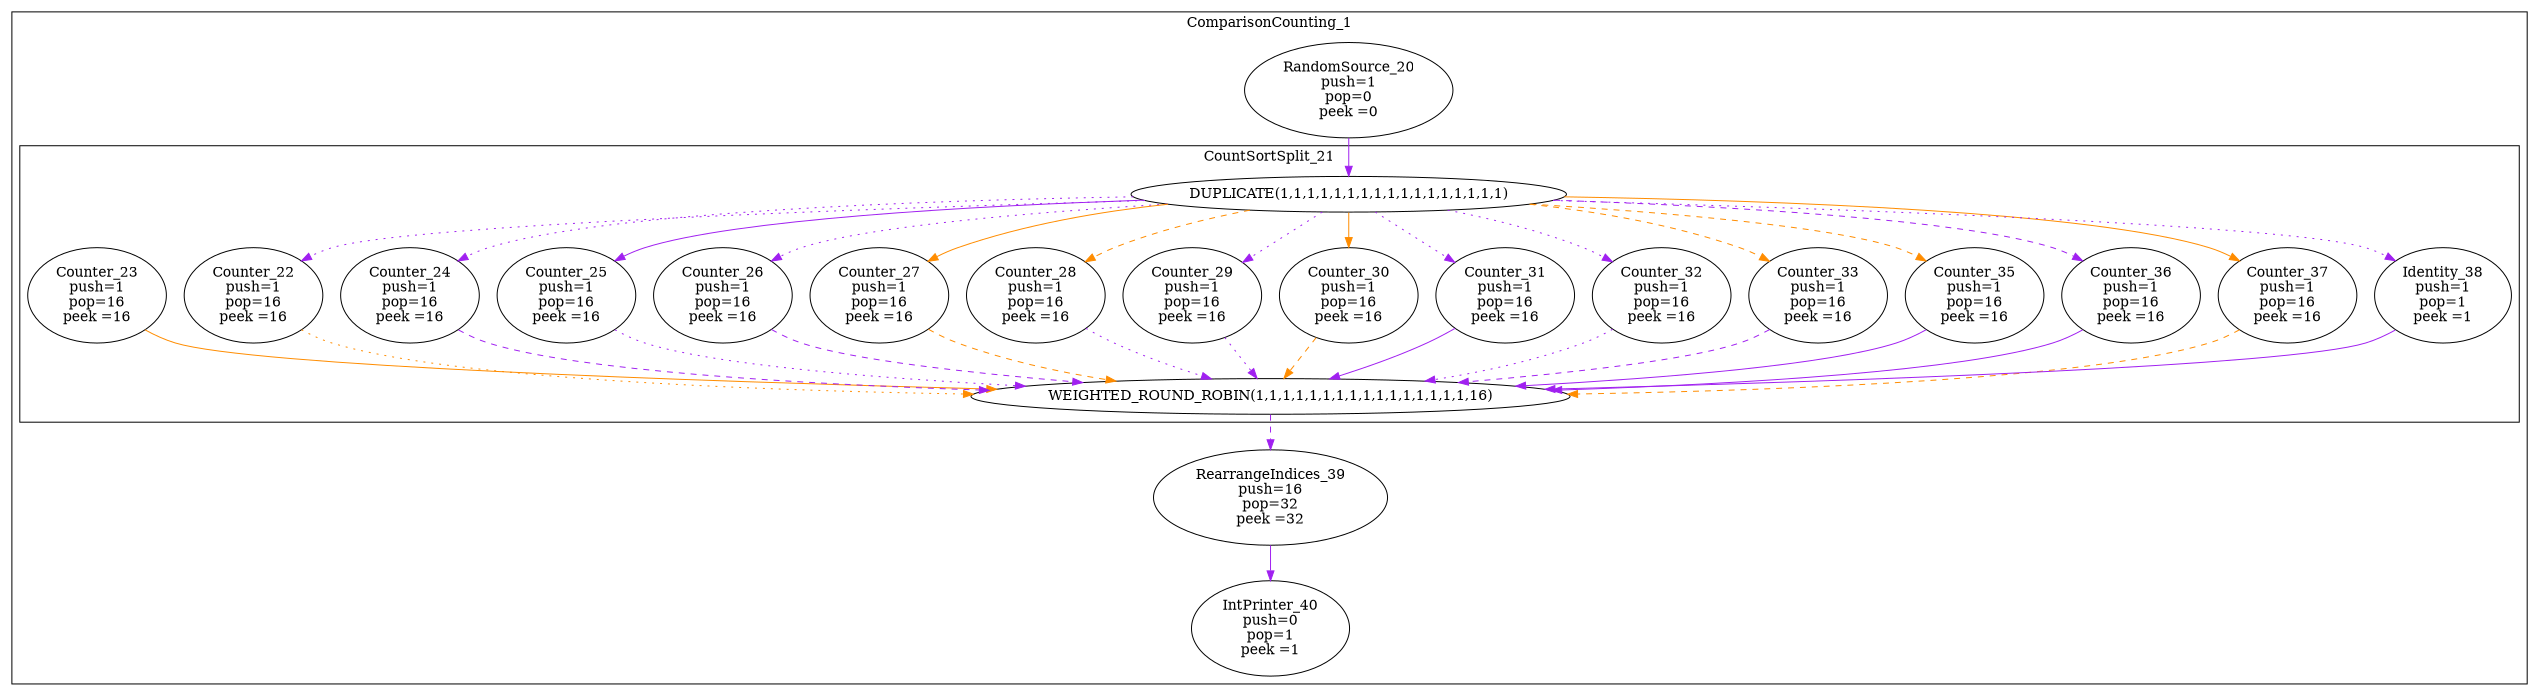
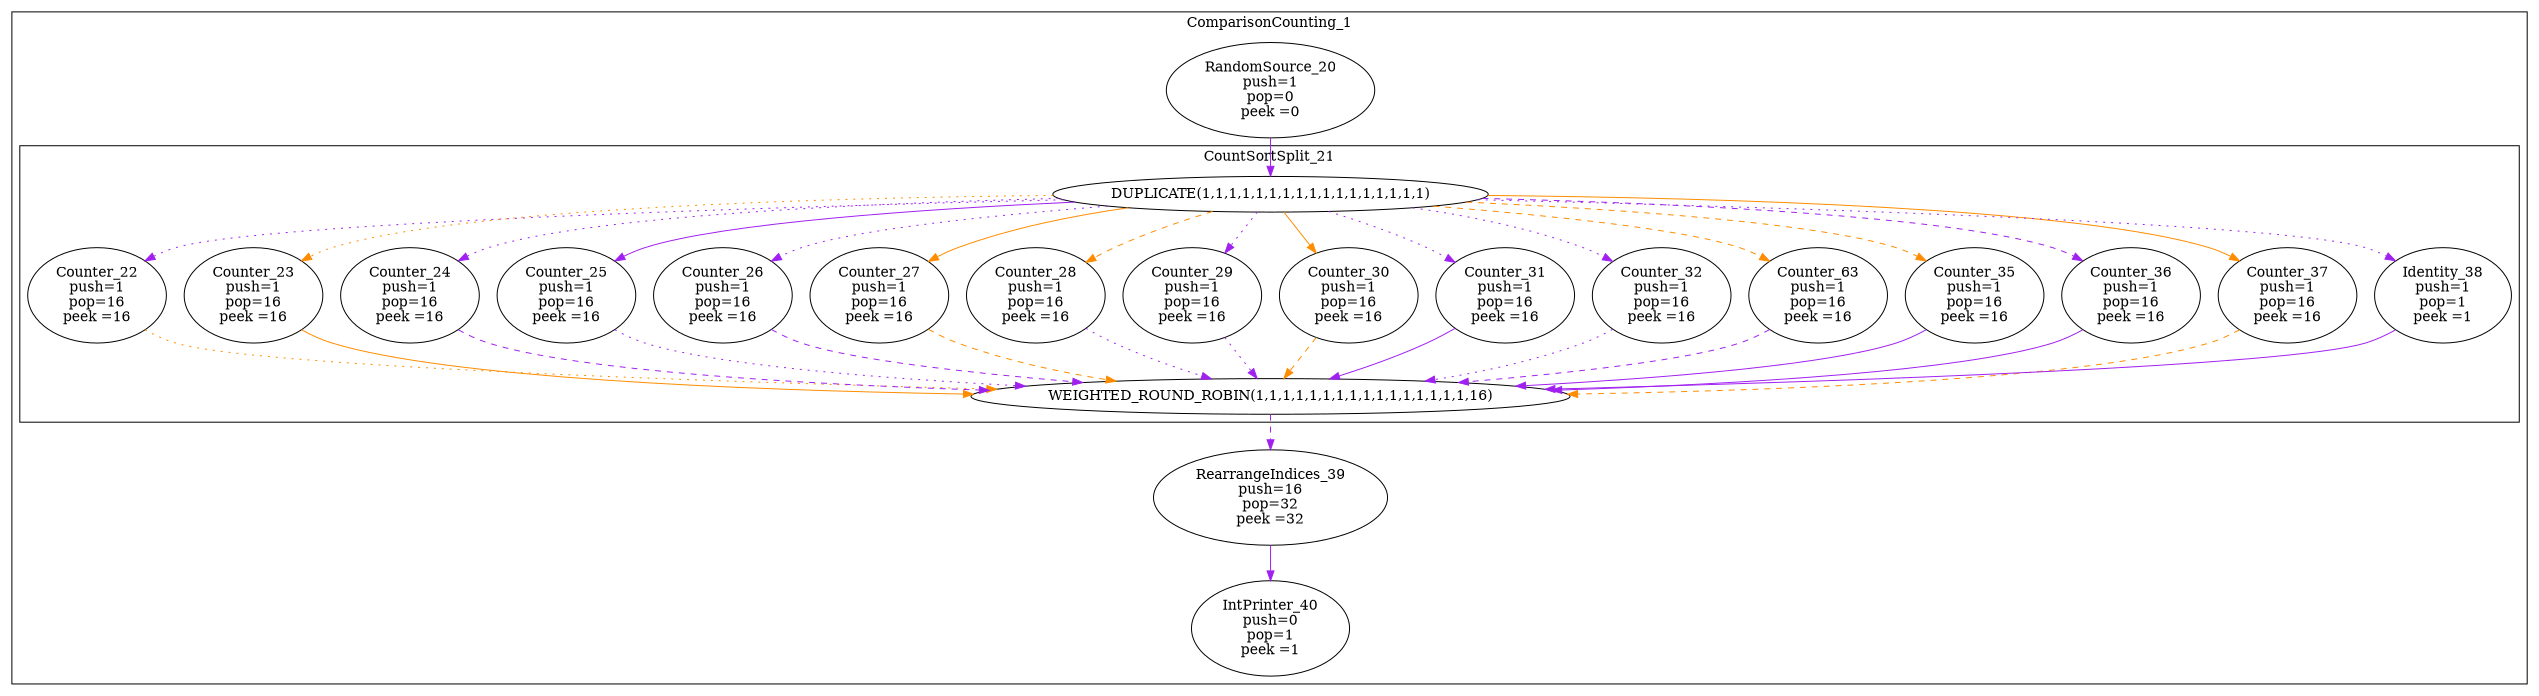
edge "DUPLICATE(1,1,1,1,1,1,1,1,1,1,1,1,1,1,1,1,1)" -> "Counter_23 push=1 pop=16 peek =16": added
node "Counter_33 push=1 pop=16 peek =16": label "Counter_33 push=1 pop=16 peek =16" -> "Counter_63 push=1 pop=16 peek =16"
